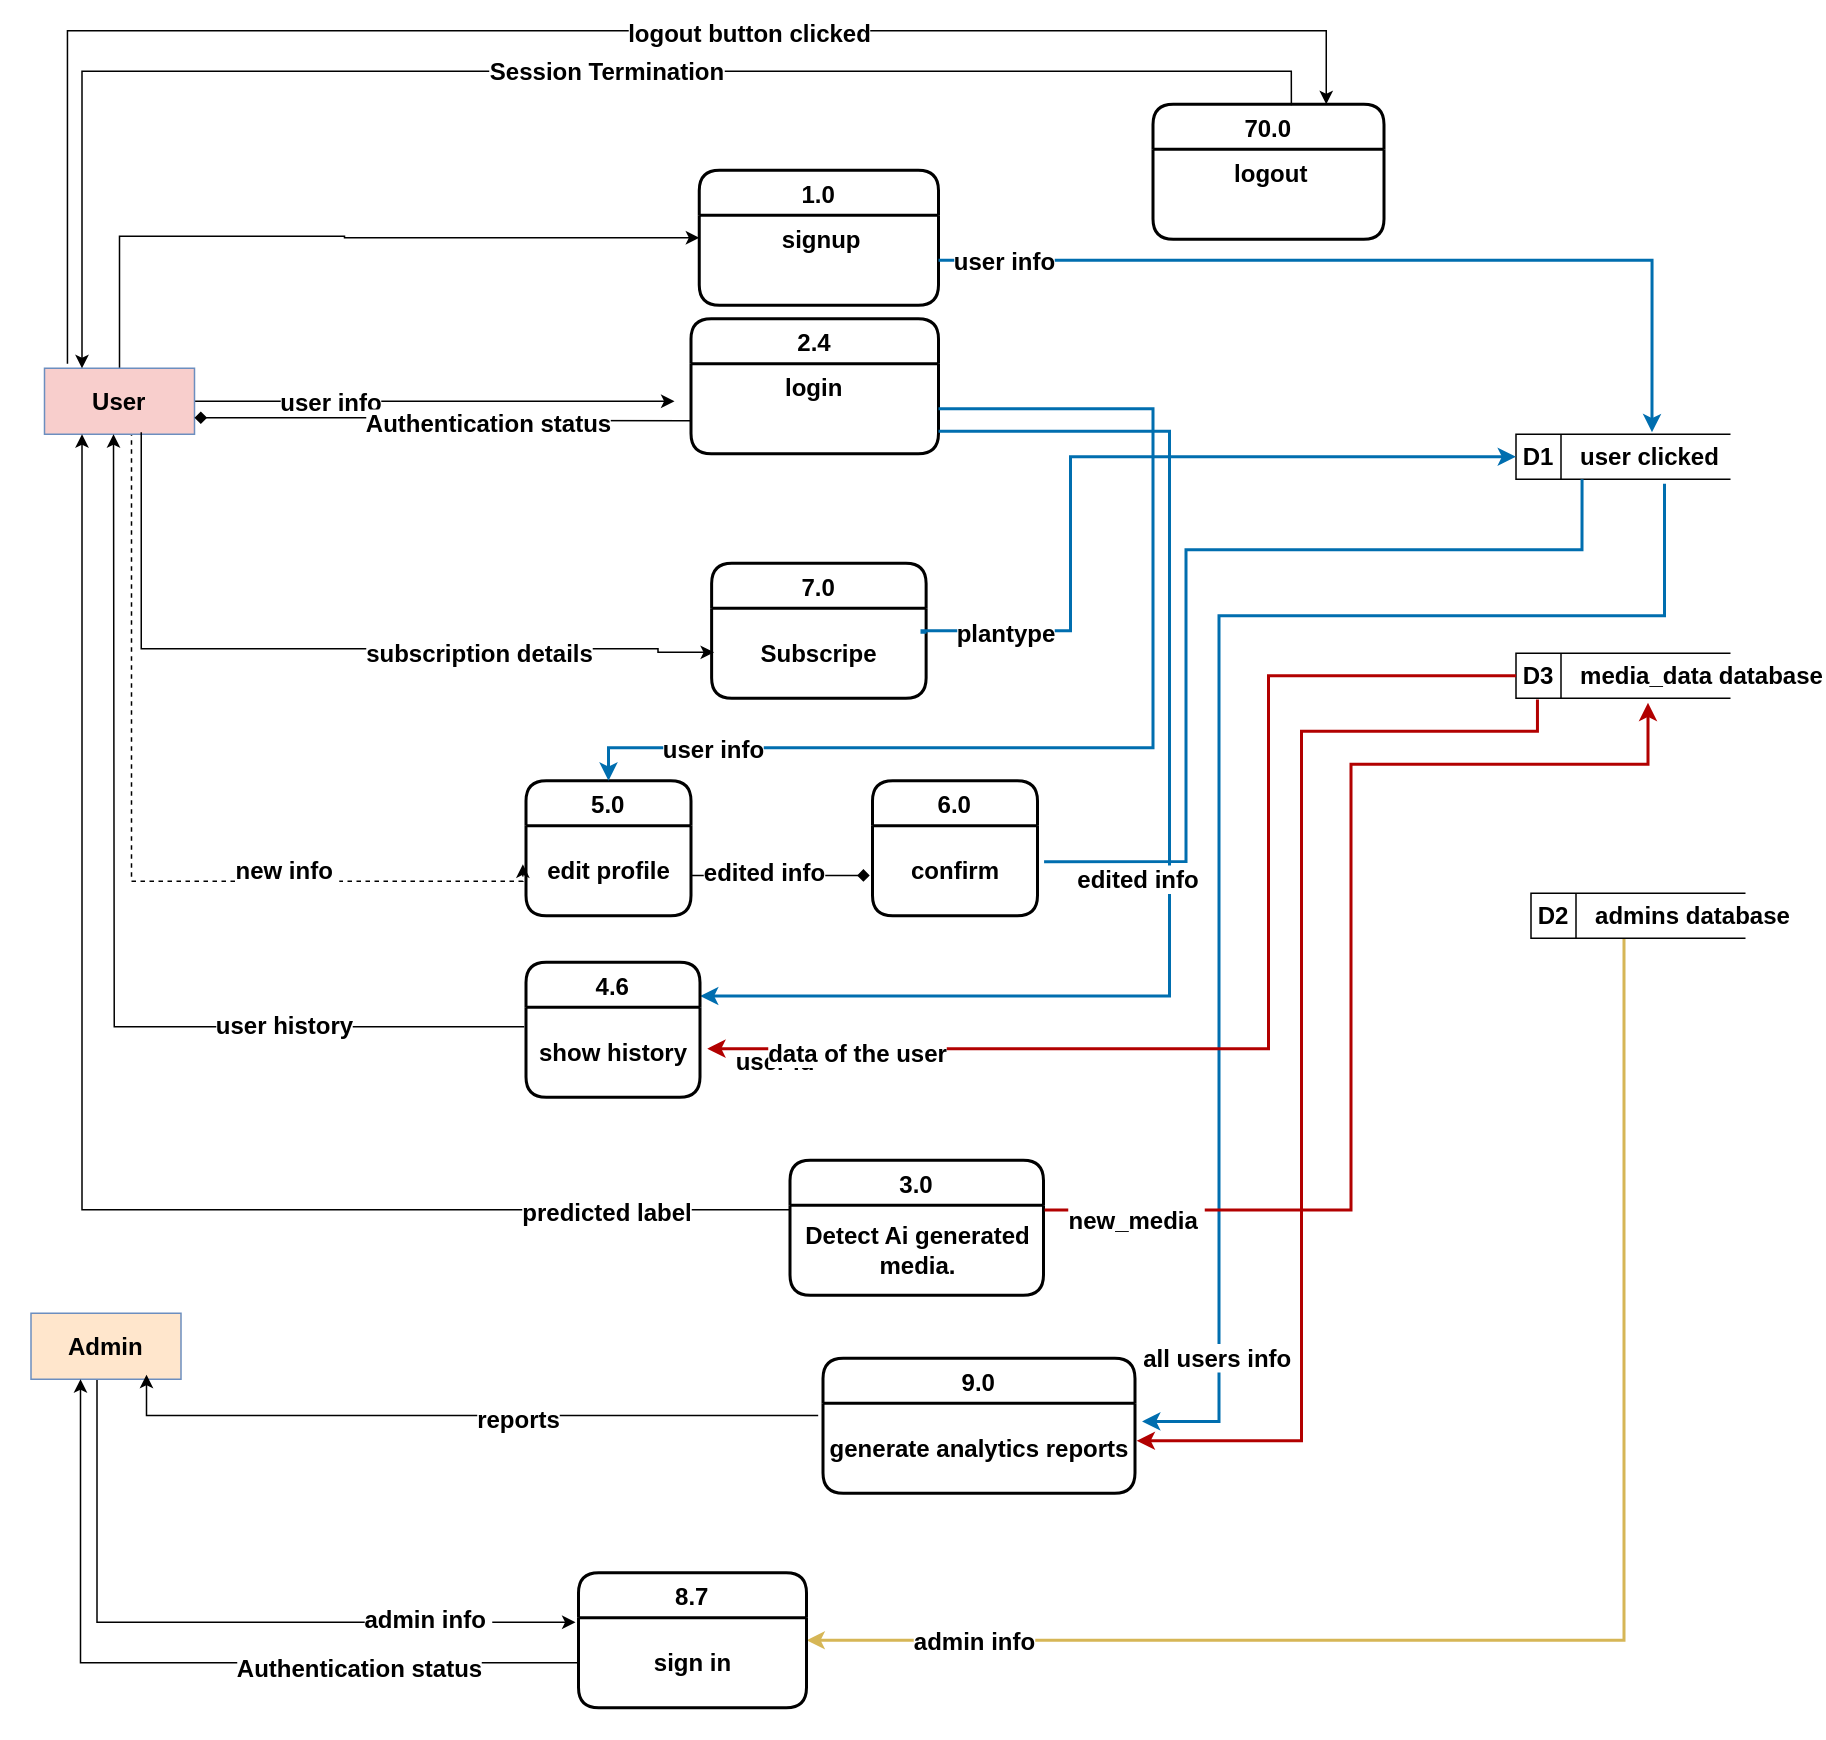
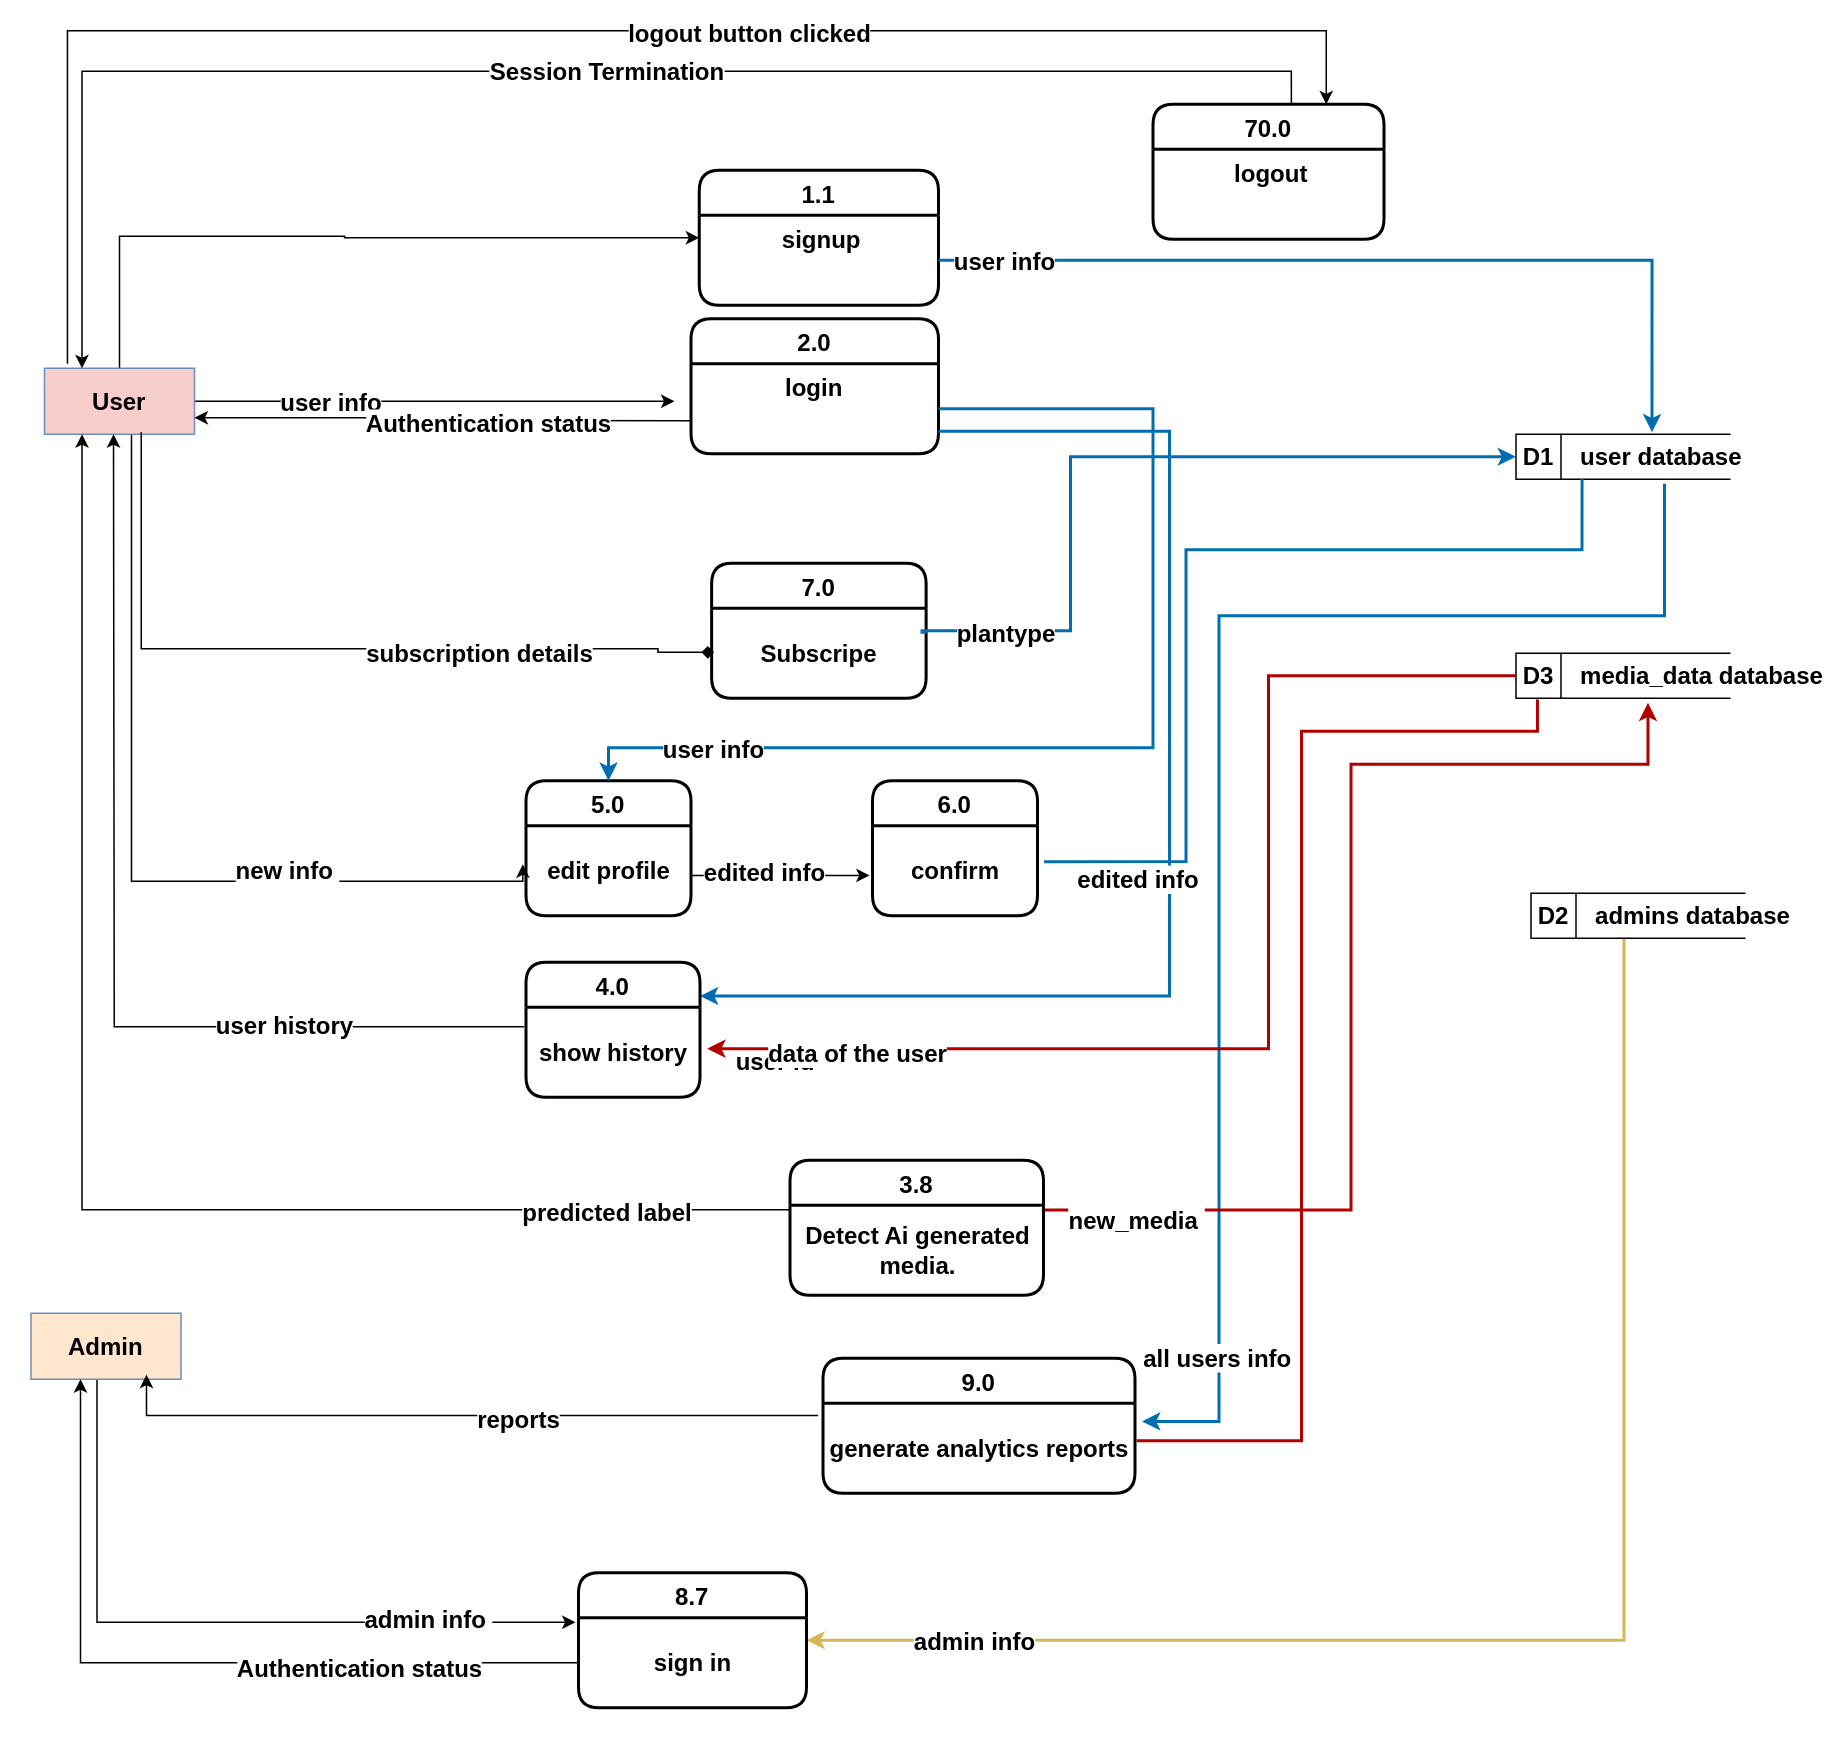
node "1.0": label "1.0" -> "1.1"
node "2.4": label "2.4" -> "2.0"
edge "login" -> "User": arrowhead diamond -> classic
node "D1 user clicked": label "D1 user clicked" -> "D1 user database"
edge "User" -> "Subscripe": arrowhead classic -> diamond
edge "User" -> "edit profile": style dashed -> solid
edge "edit profile" -> "confirm": arrowhead diamond -> classic
node "4.6": label "4.6" -> "4.0"
node "3.0": label "3.0" -> "3.8"
edge "D3 media_data database" -> "generate analytics reports": arrowhead classic -> none
